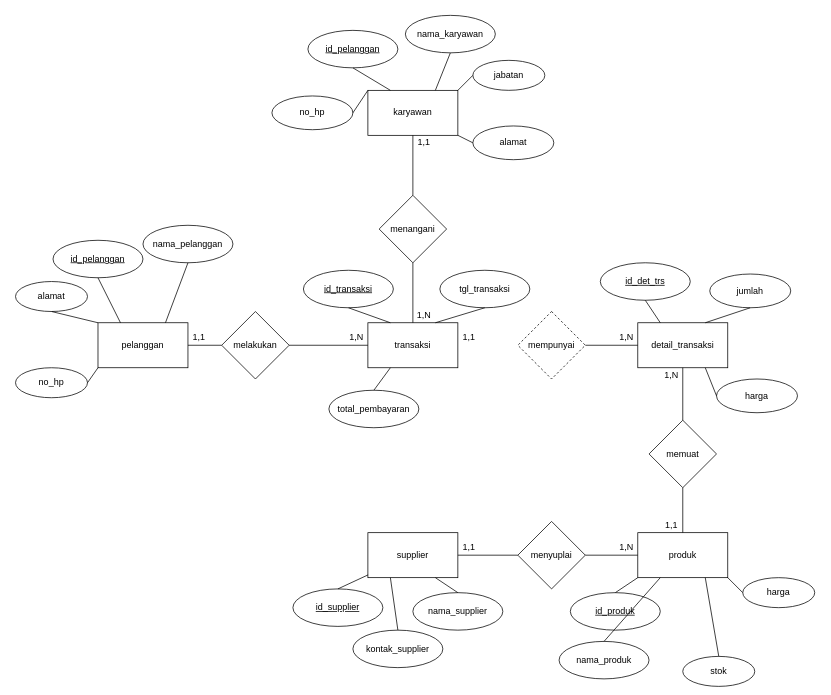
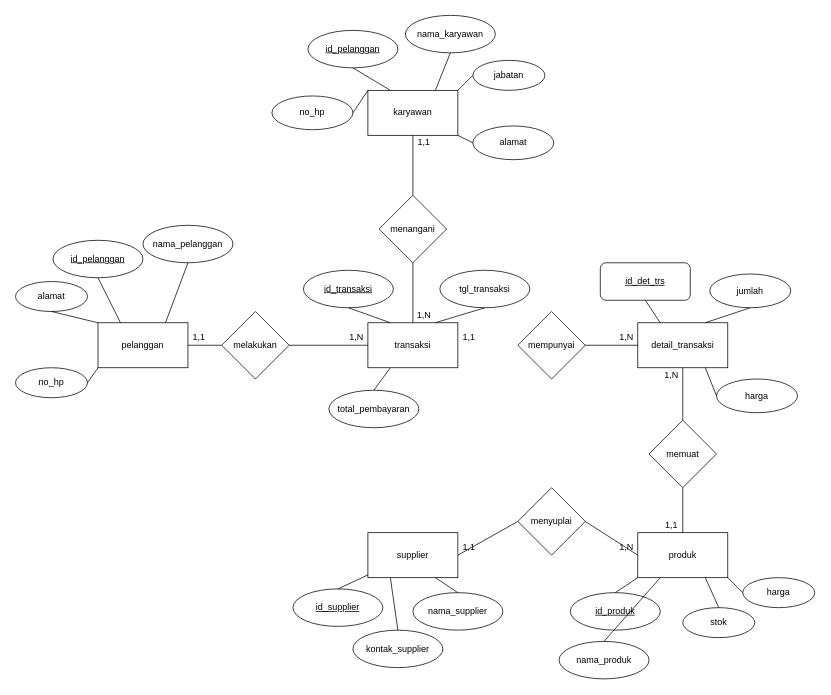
node "id_det_trs": shape ellipse -> rounded rectangle
node "mempunyai": style dashed -> solid
node "menyuplai": moved (552, 555) -> (552, 522)
node "stok": moved (719, 672) -> (719, 623)
